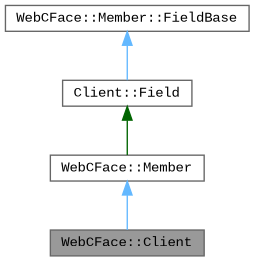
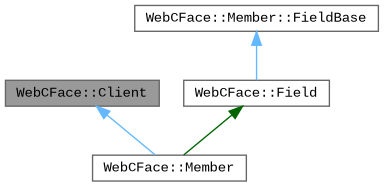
node "Client::Field": label "Client::Field" -> "WebCFace::Field"
edge "WebCFace::Client" -> "WebCFace::Member": reversed
